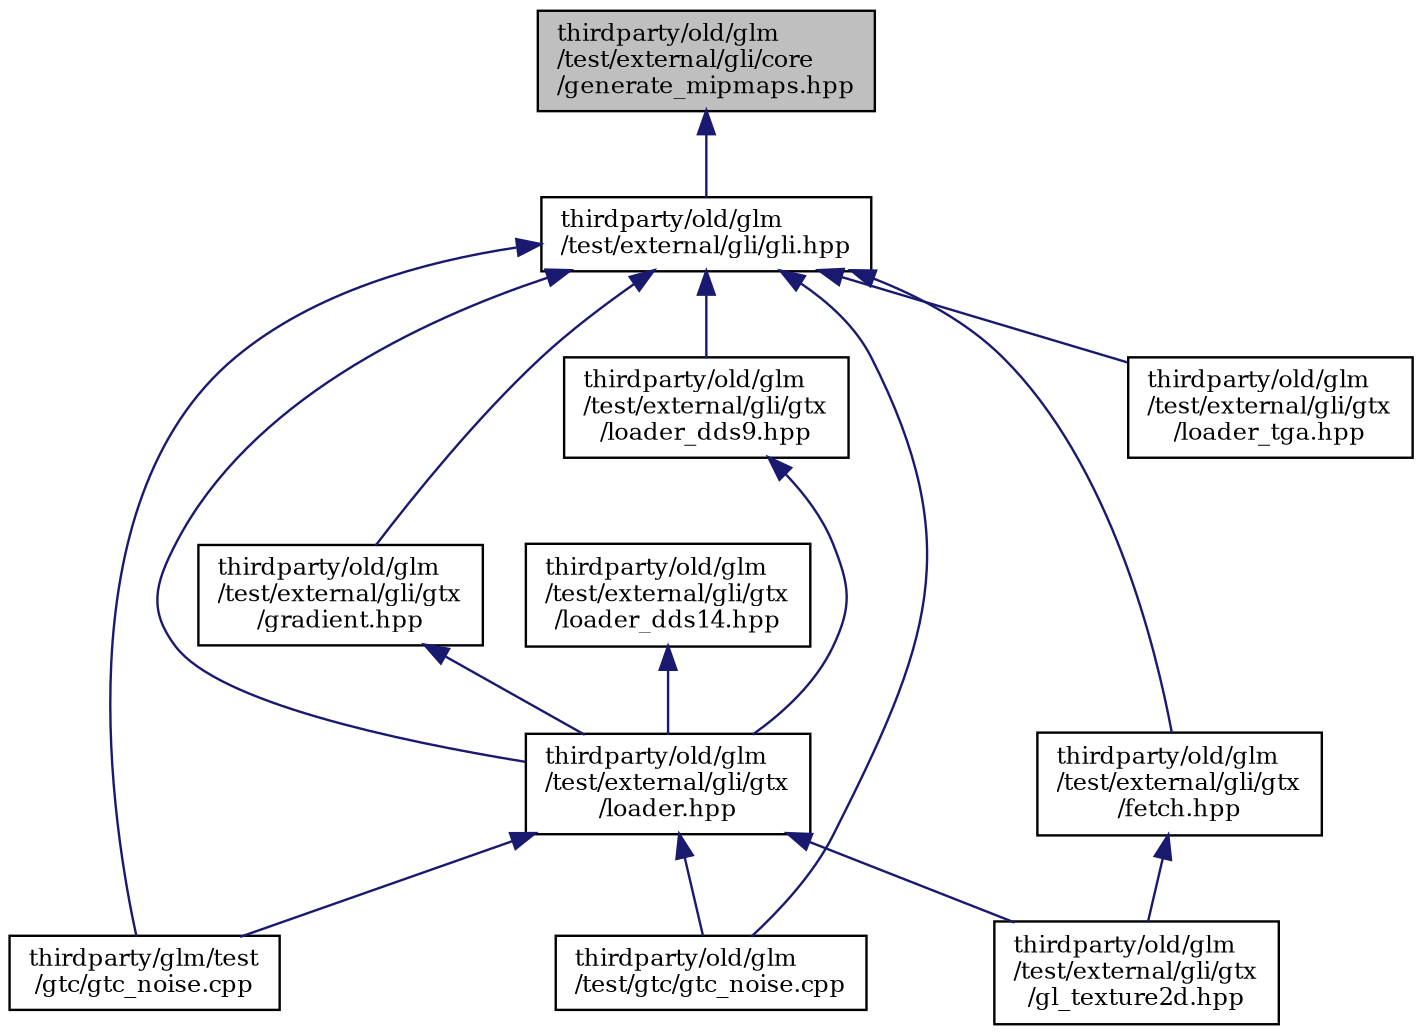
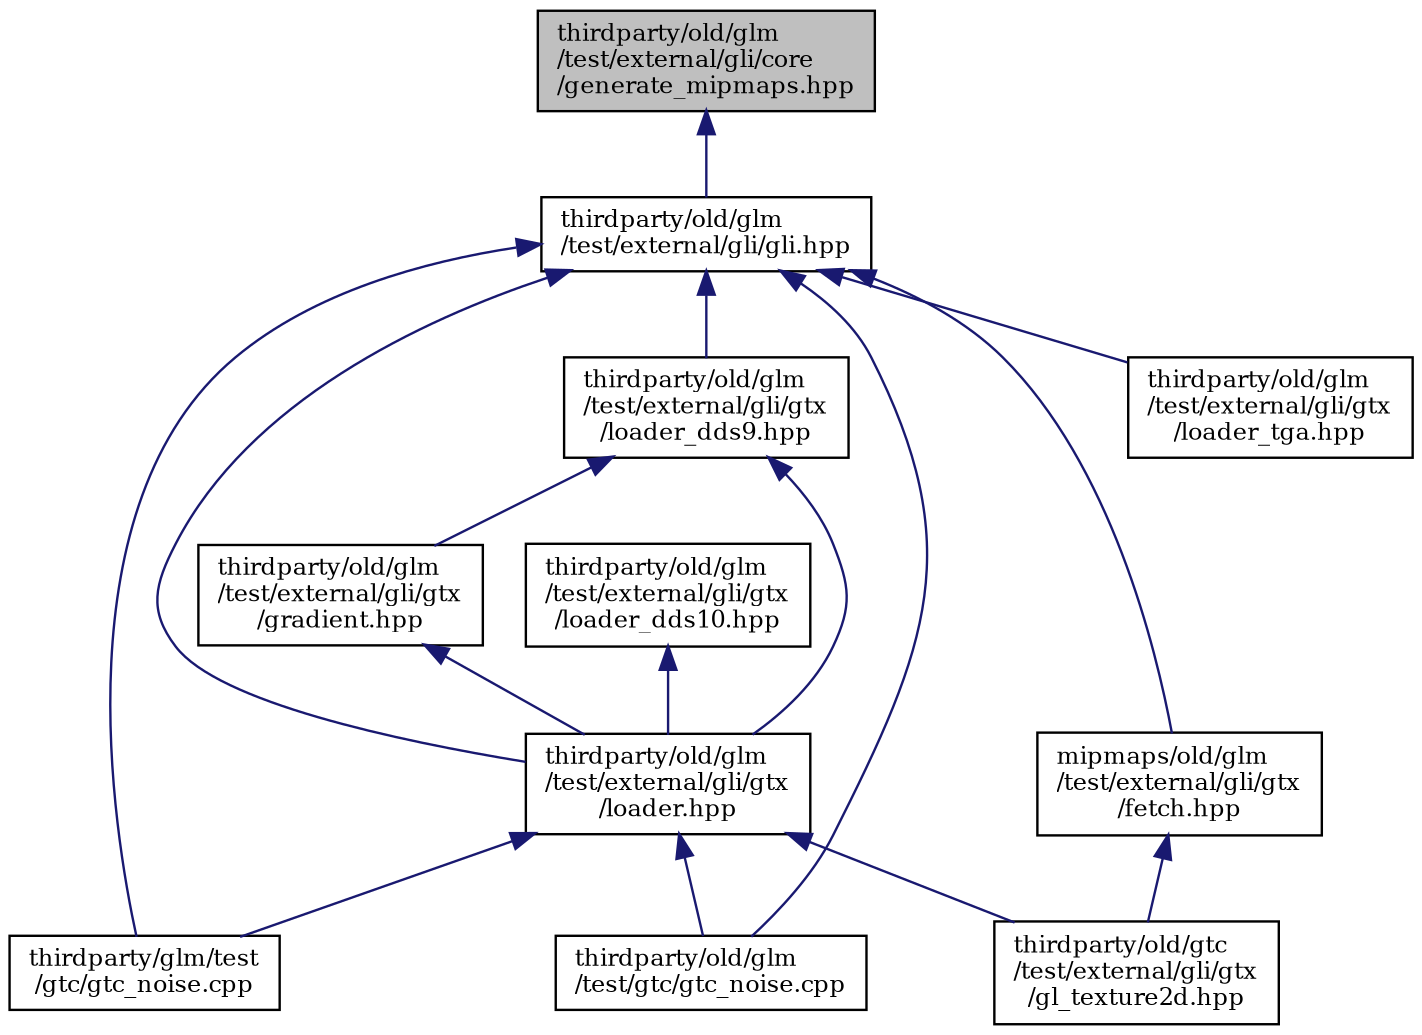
edge "thirdparty/old/glm /test/external/gli/gtx /gradient.hpp" -> "thirdparty/old/glm /test/external/gli/gli.hpp": now "thirdparty/old/glm /test/external/gli/gtx /gradient.hpp" -> "thirdparty/old/glm /test/external/gli/gtx /loader_dds9.hpp"
node "thirdparty/old/glm /test/external/gli/gtx /loader_dds14.hpp": label "thirdparty/old/glm /test/external/gli/gtx /loader_dds14.hpp" -> "thirdparty/old/glm /test/external/gli/gtx /loader_dds10.hpp"
node "thirdparty/old/glm /test/external/gli/gtx /fetch.hpp": label "thirdparty/old/glm /test/external/gli/gtx /fetch.hpp" -> "mipmaps/old/glm /test/external/gli/gtx /fetch.hpp"
node "thirdparty/old/glm /test/external/gli/gtx /gl_texture2d.hpp": label "thirdparty/old/glm /test/external/gli/gtx /gl_texture2d.hpp" -> "thirdparty/old/gtc /test/external/gli/gtx /gl_texture2d.hpp"
